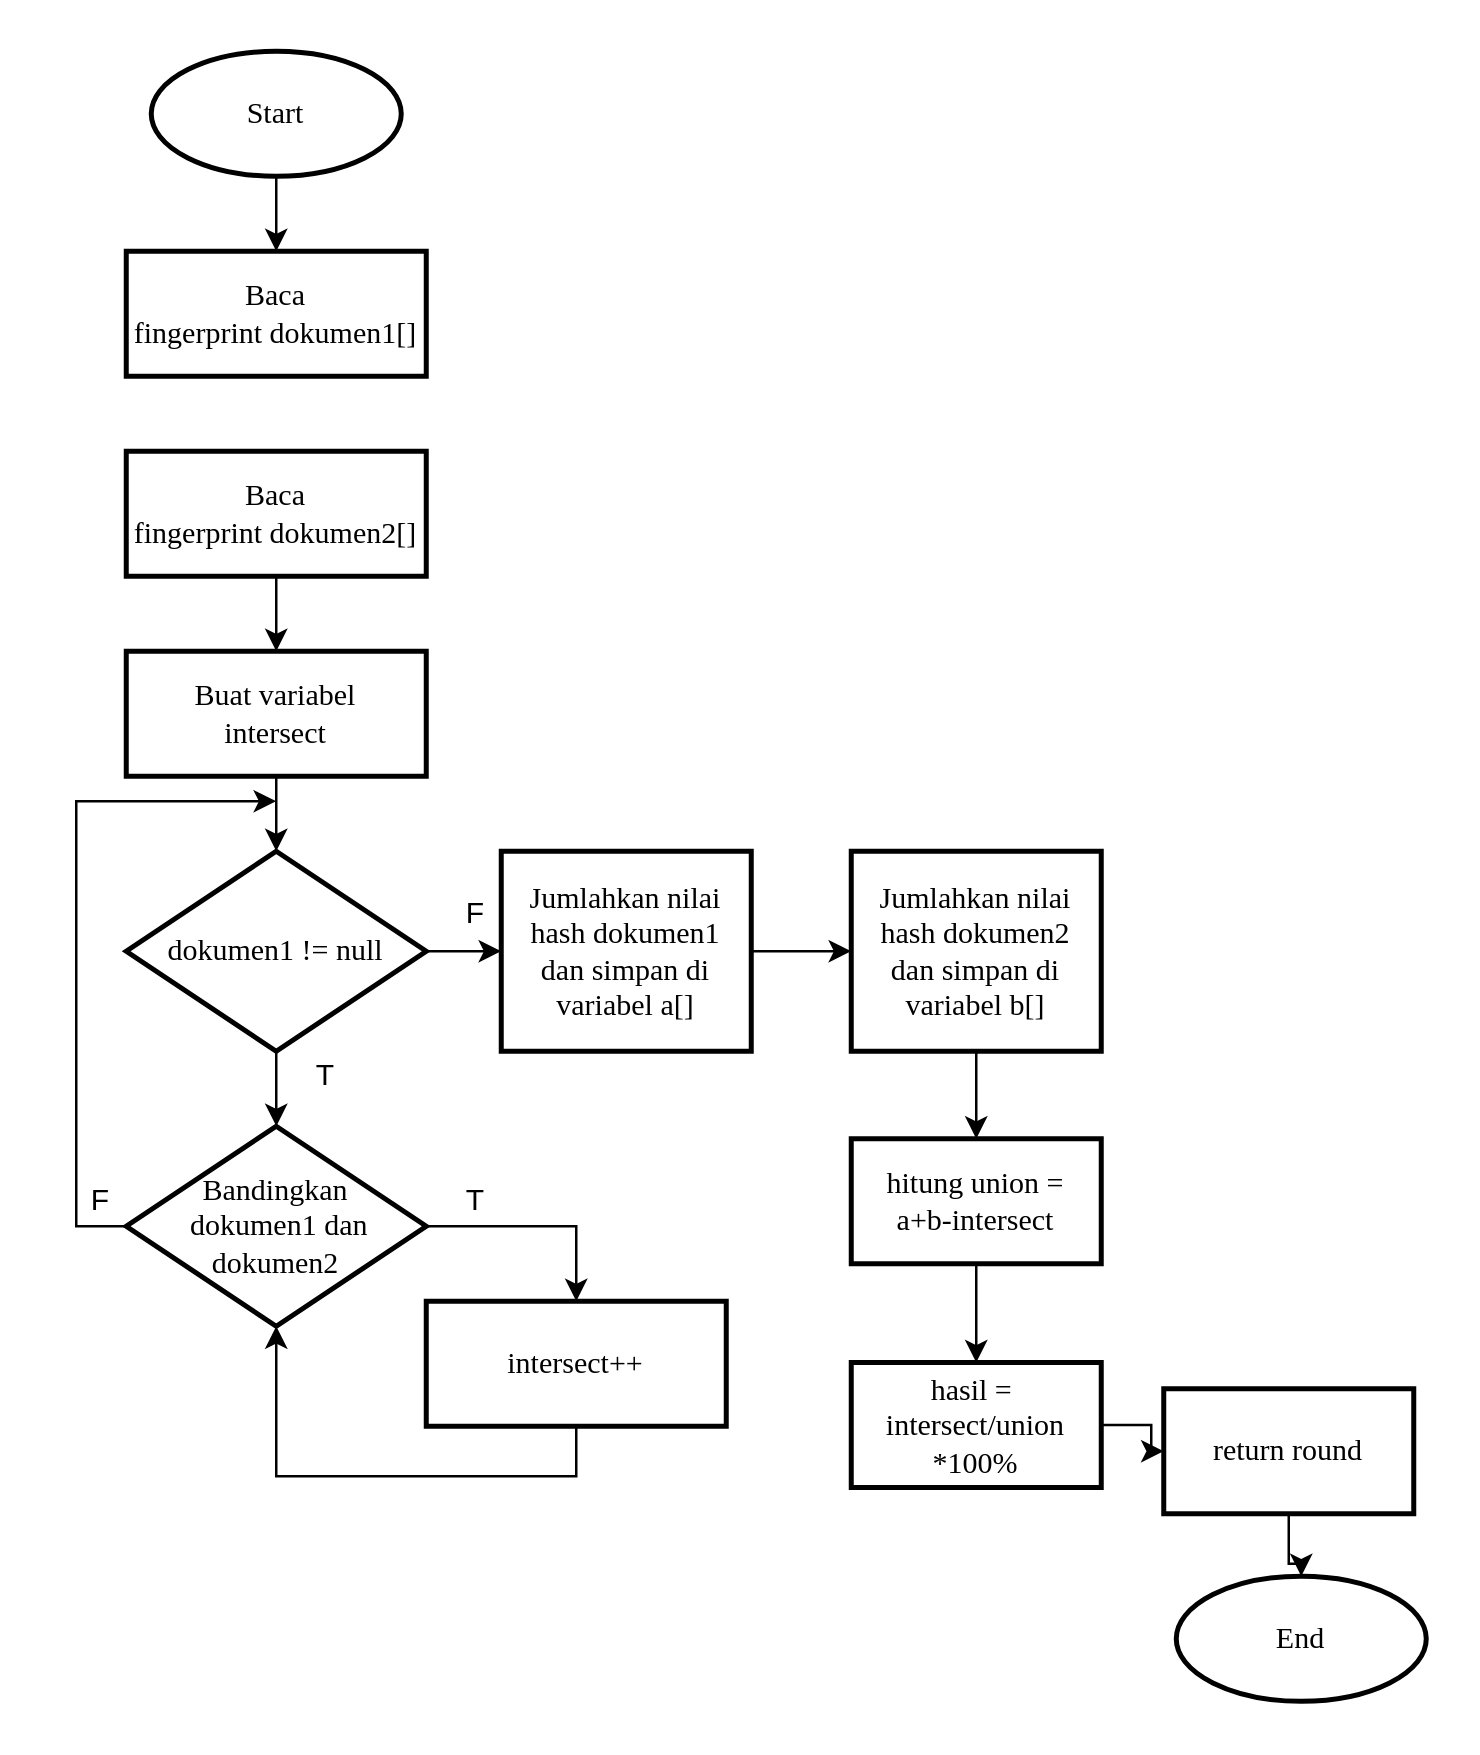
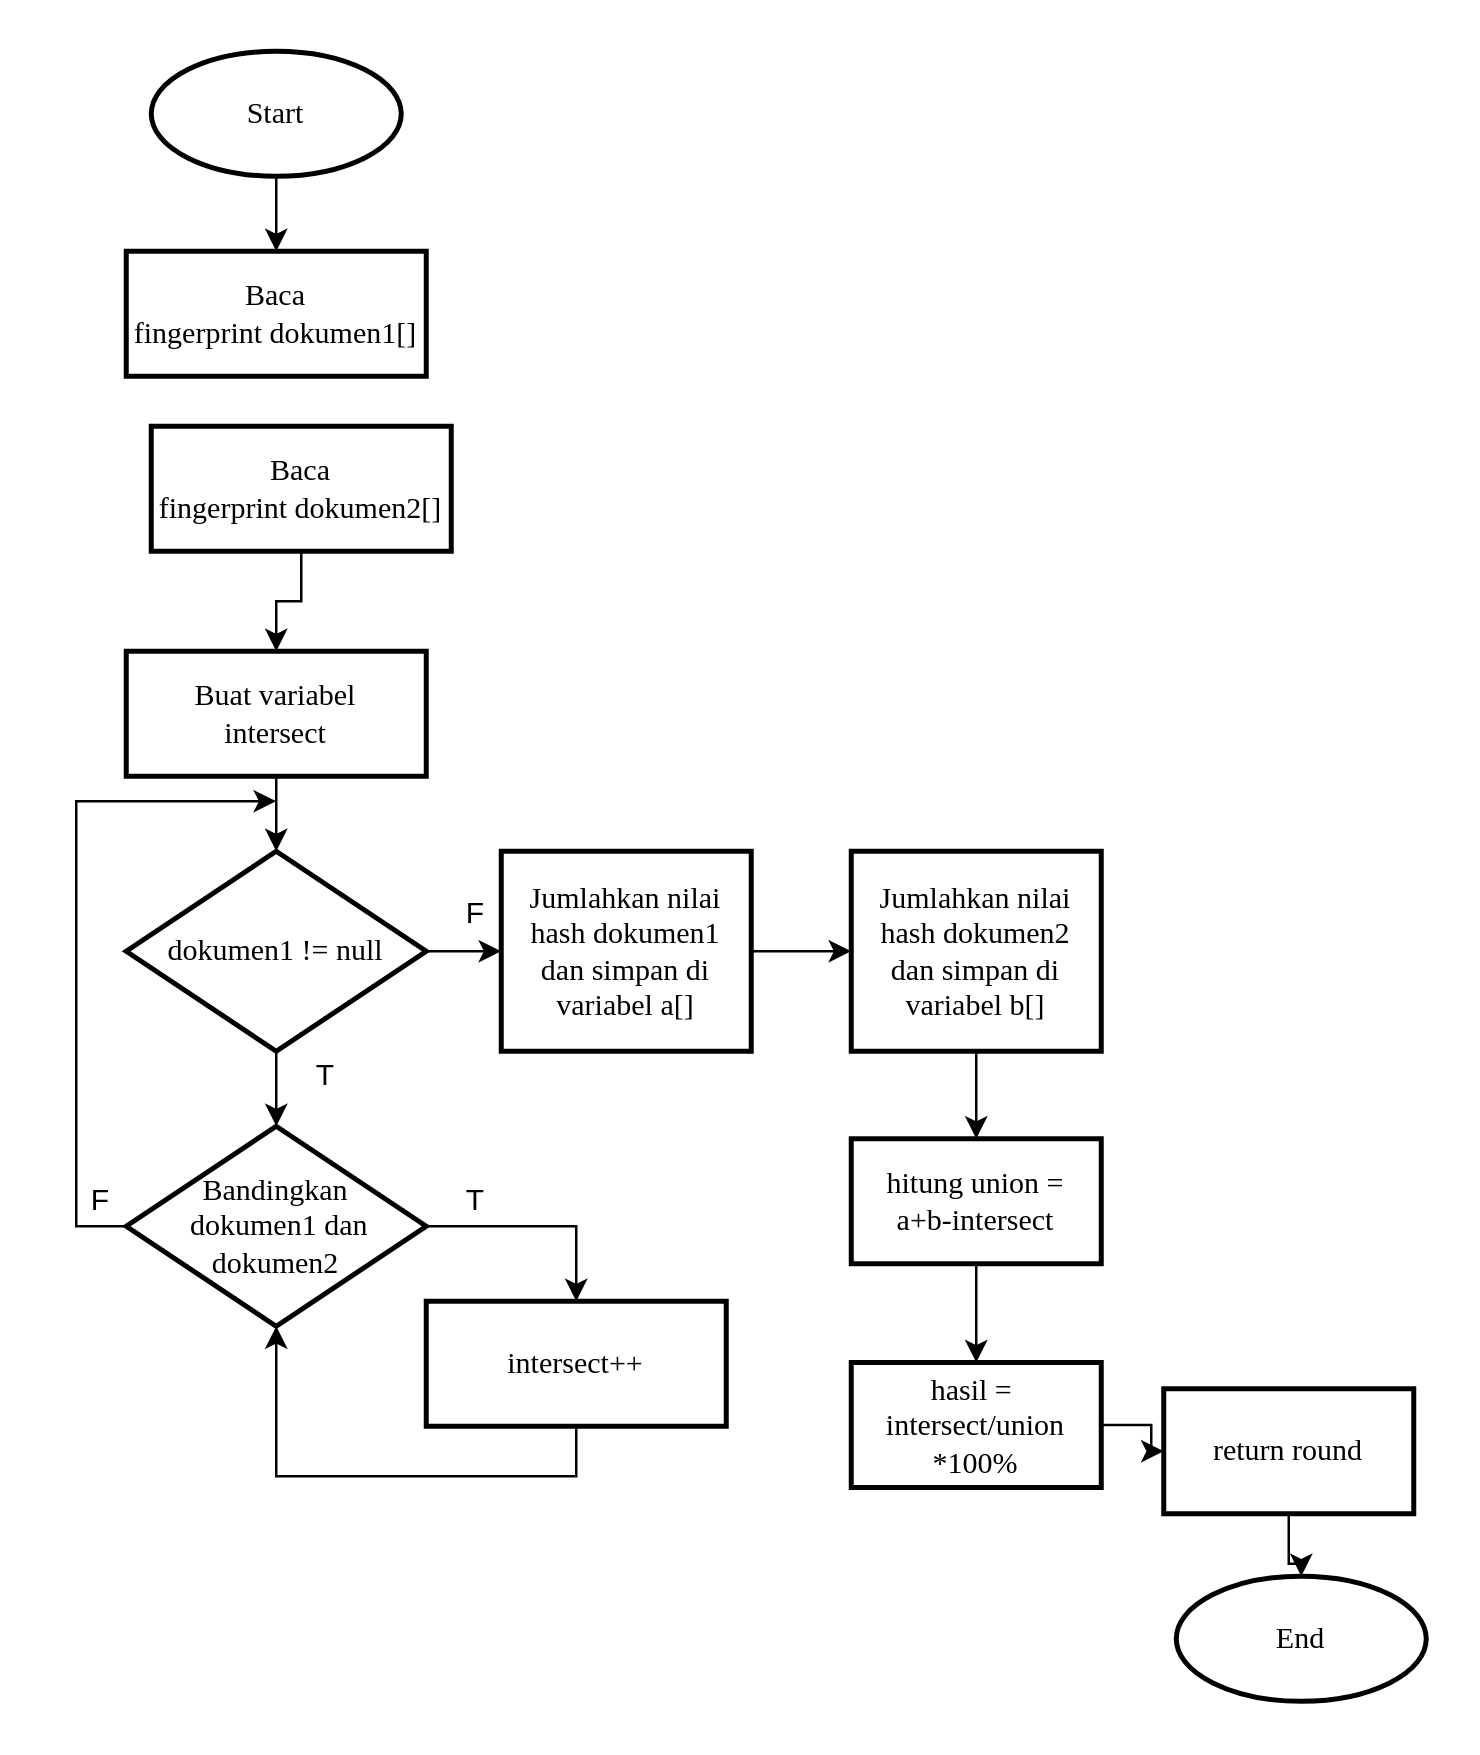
node "Bacafingerprint dokumen2[]": moved (276, 514) -> (301, 489)
